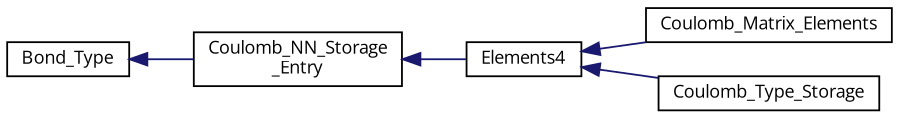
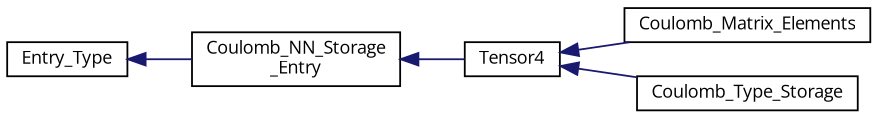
node "Bond_Type": label "Bond_Type" -> "Entry_Type"
node "Elements4": label "Elements4" -> "Tensor4"
